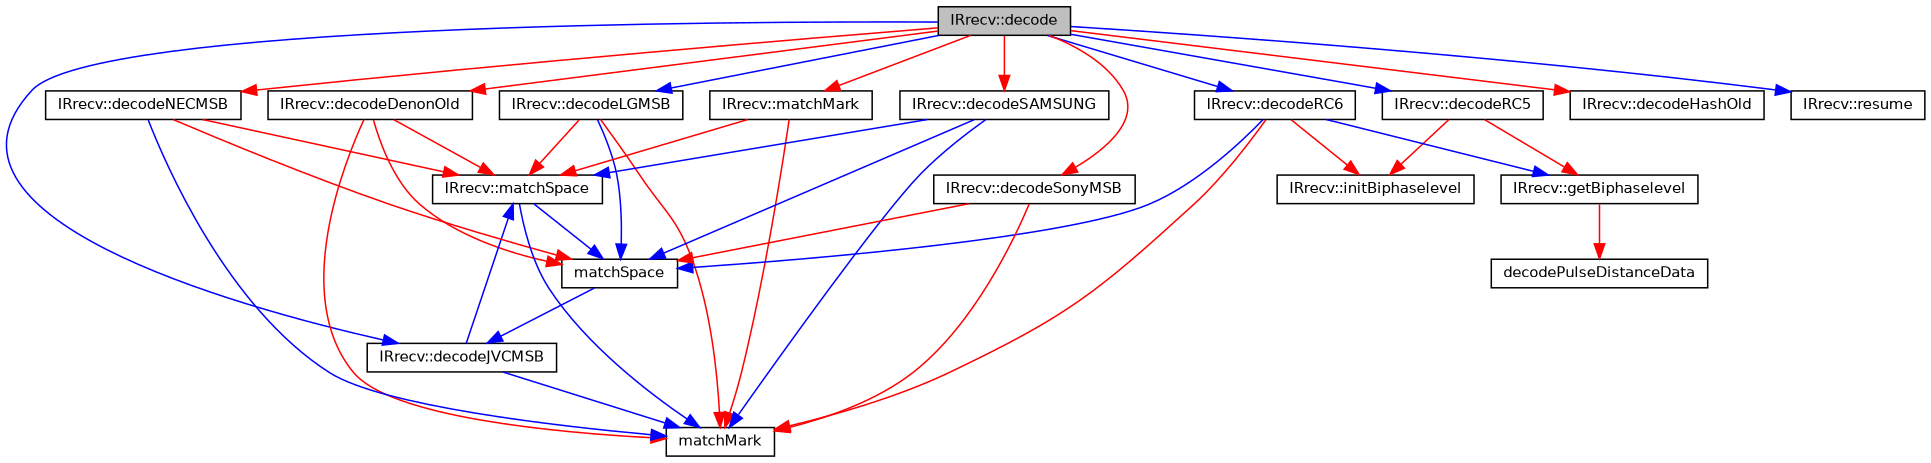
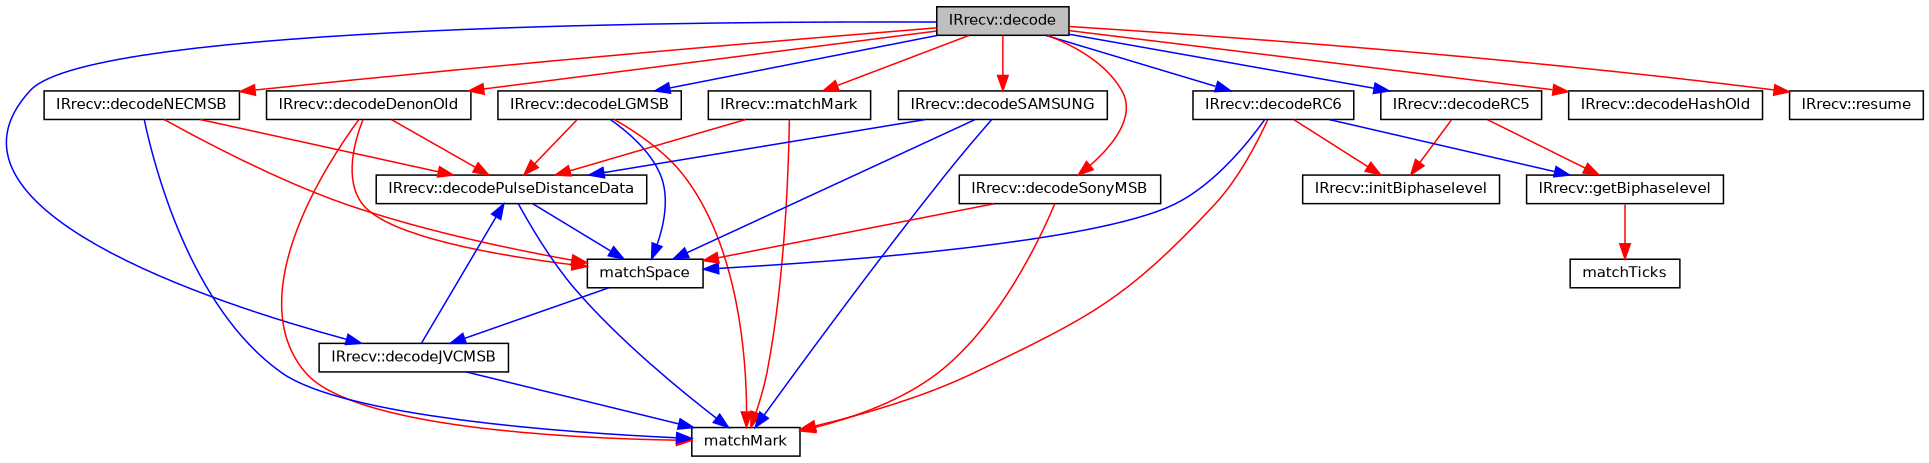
edge "IRrecv::decode" -> "IRrecv::resume": color blue -> red
node "IRrecv::matchSpace": label "IRrecv::matchSpace" -> "IRrecv::decodePulseDistanceData"
node "decodePulseDistanceData": label "decodePulseDistanceData" -> "matchTicks"
